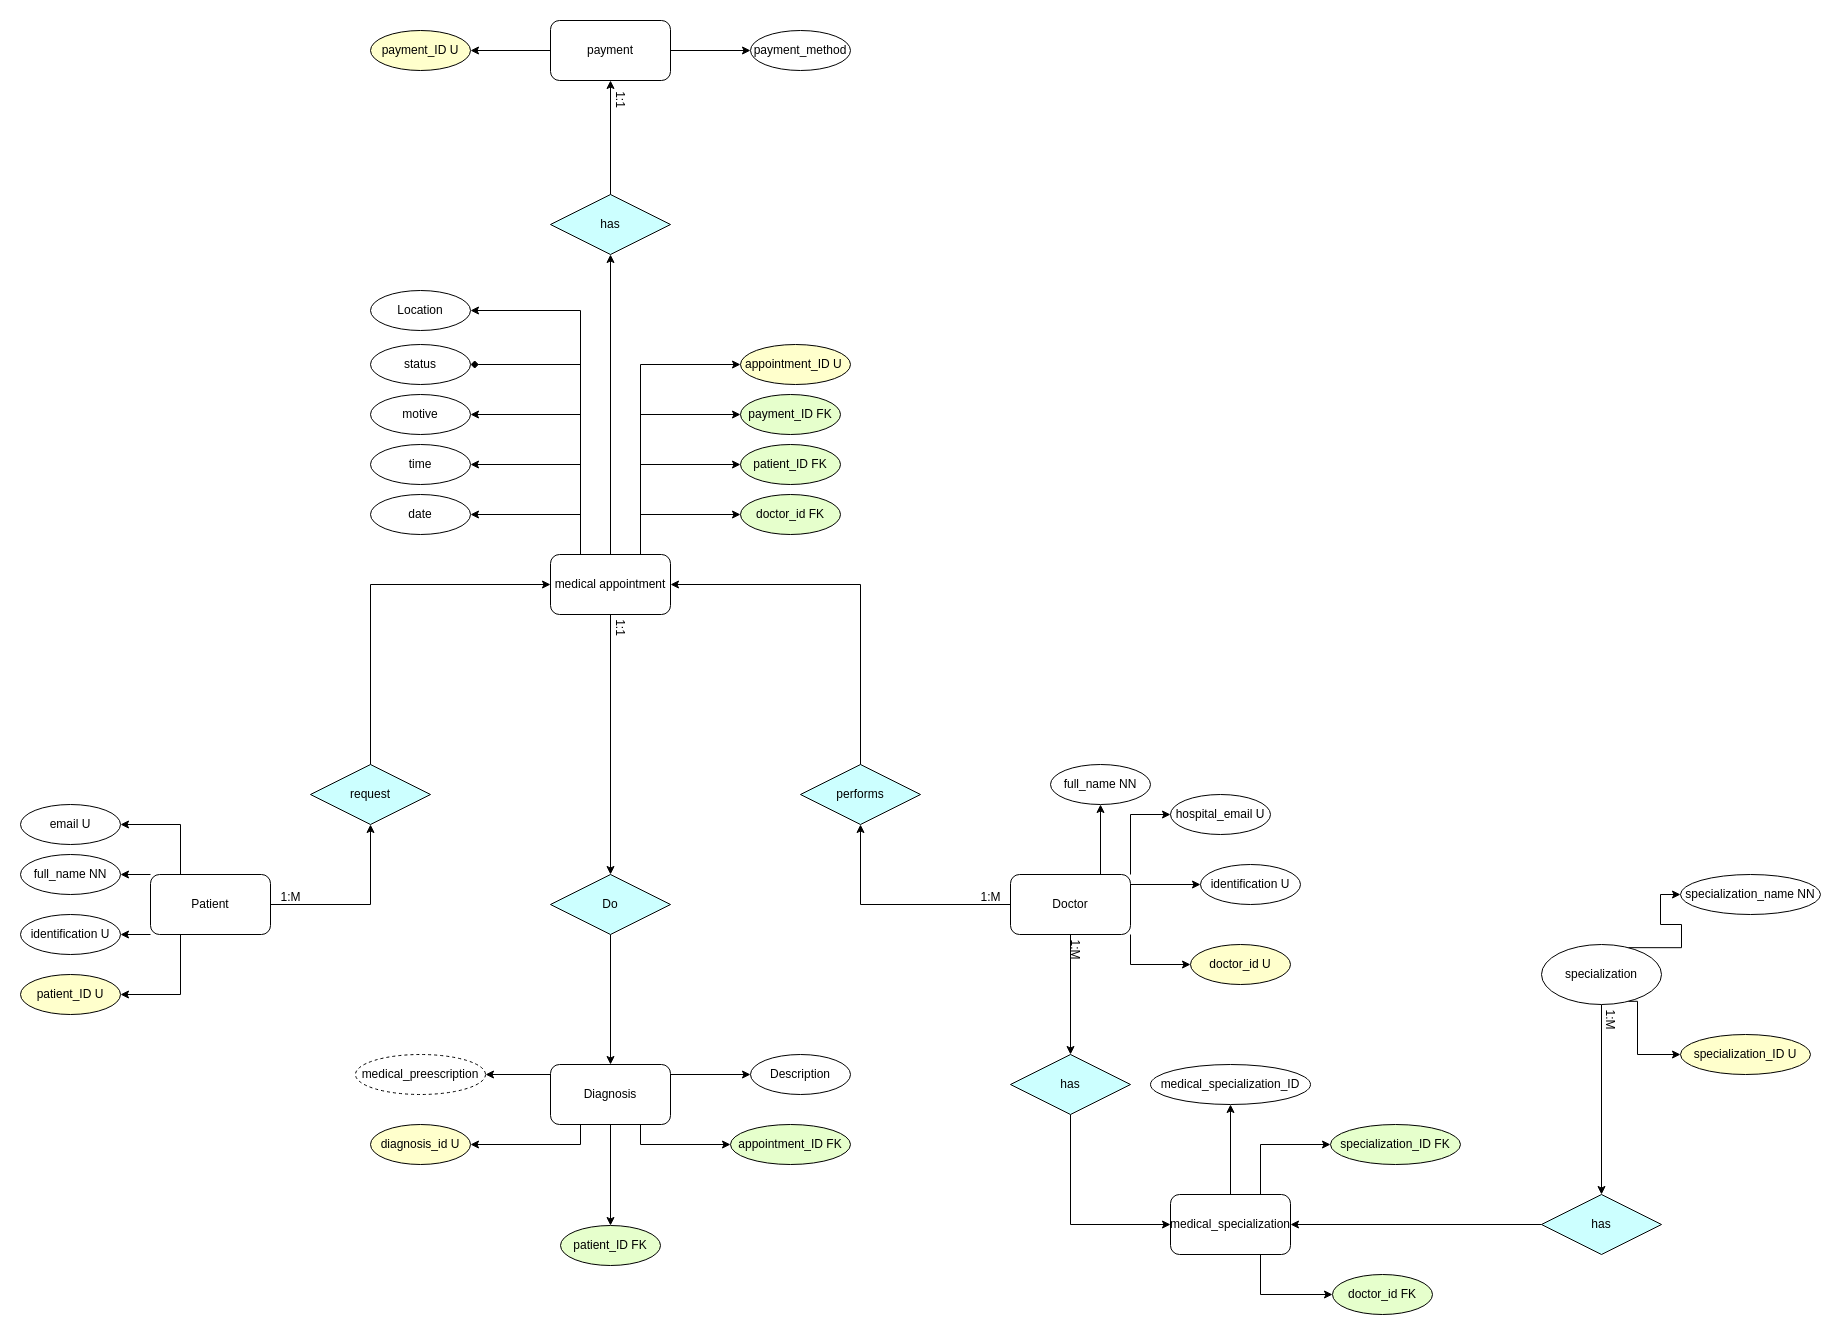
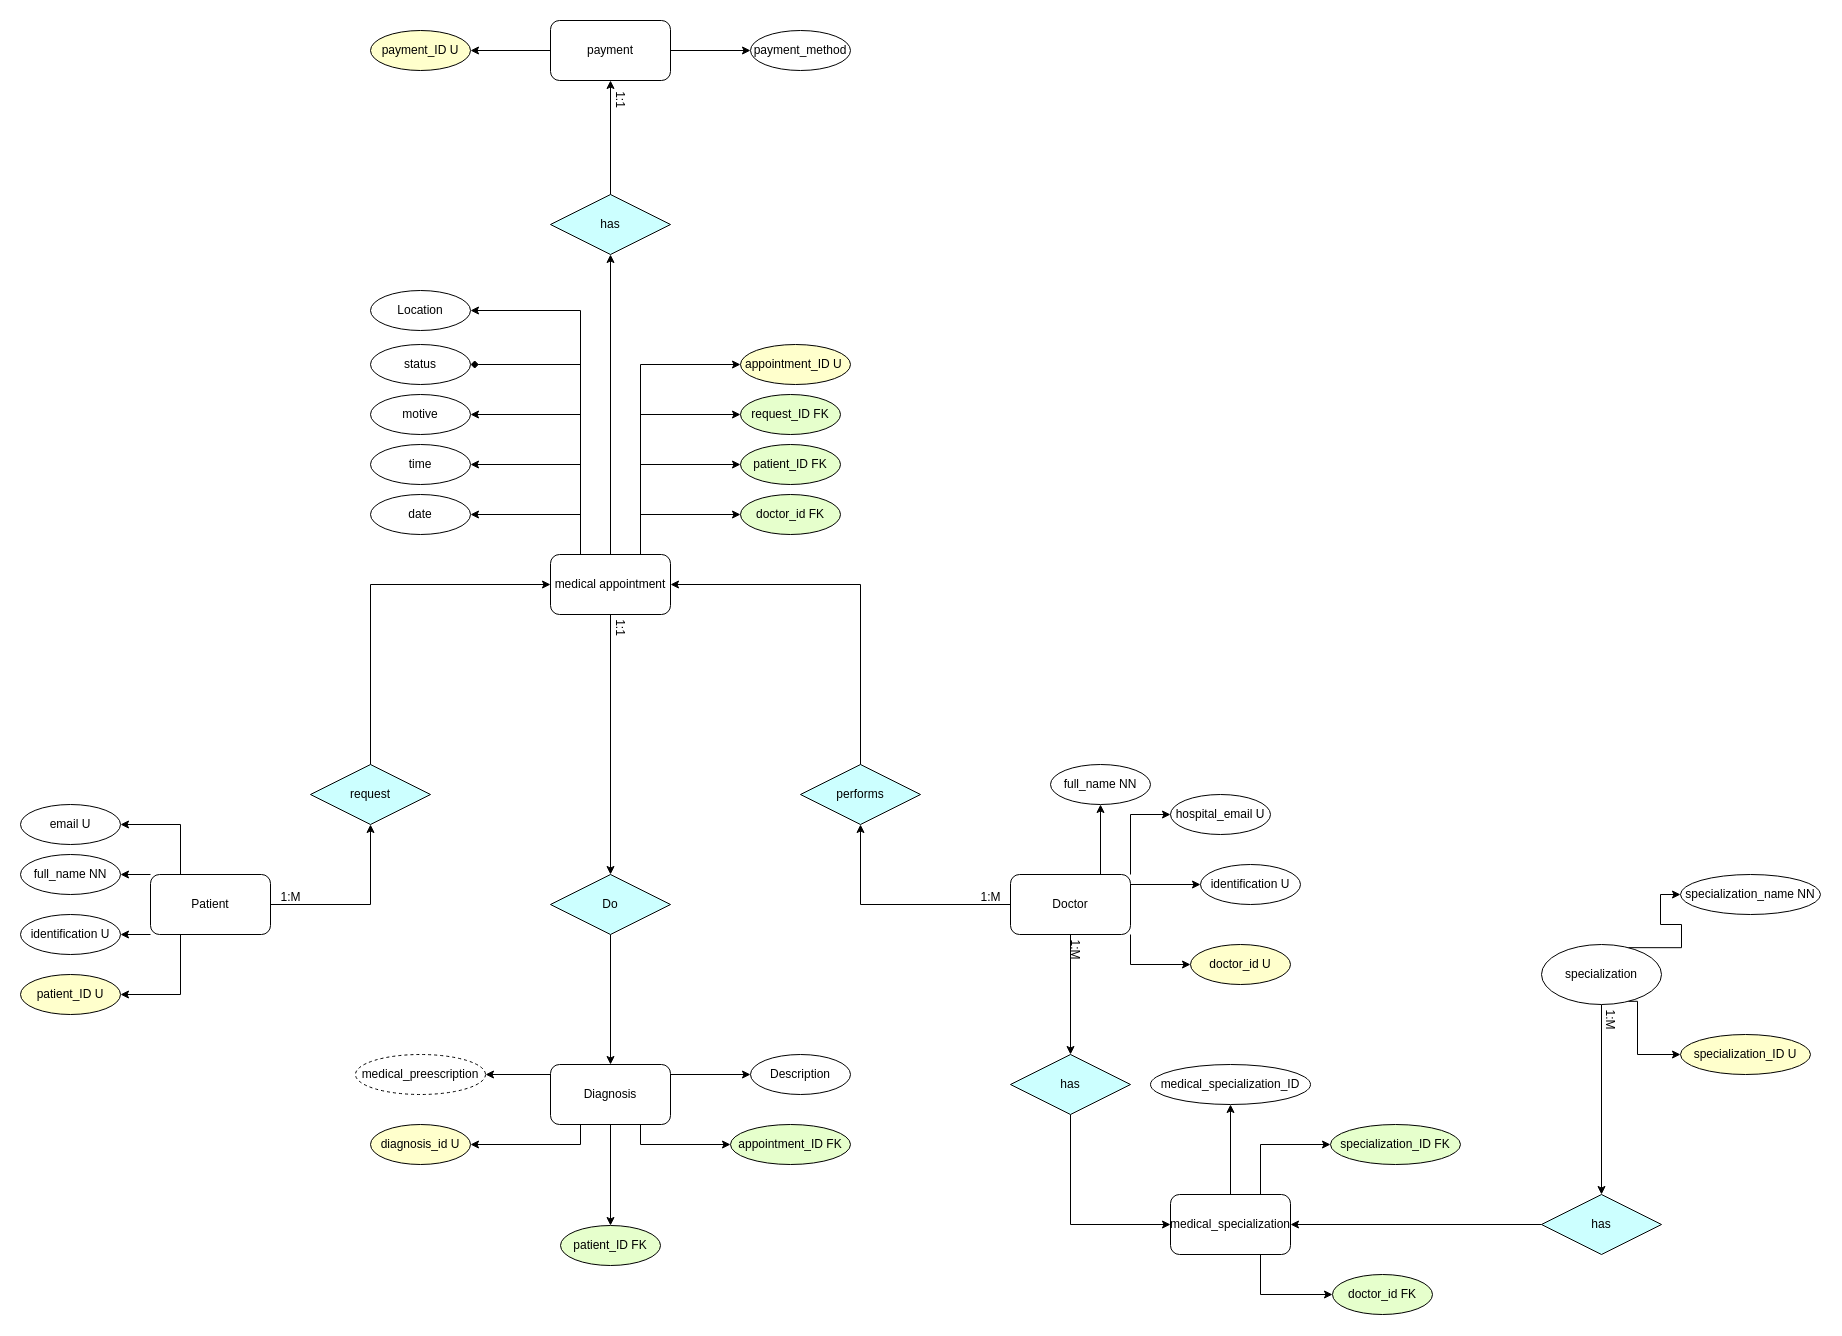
node "payment_ID FK": label "payment_ID FK" -> "request_ID FK"
